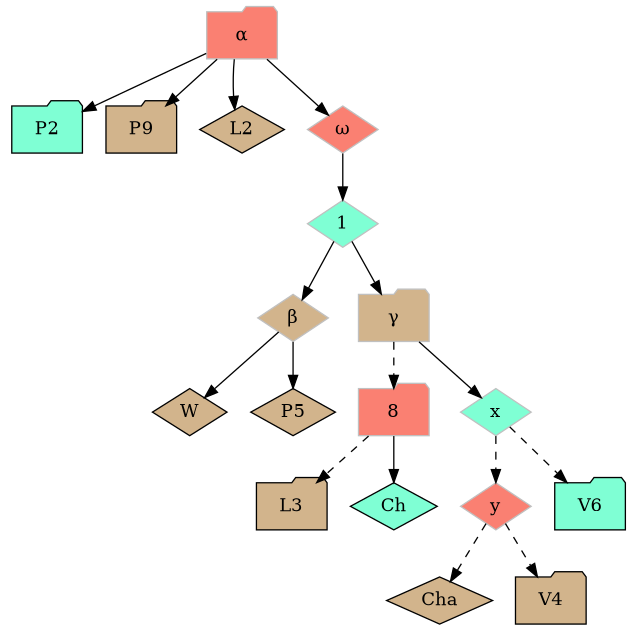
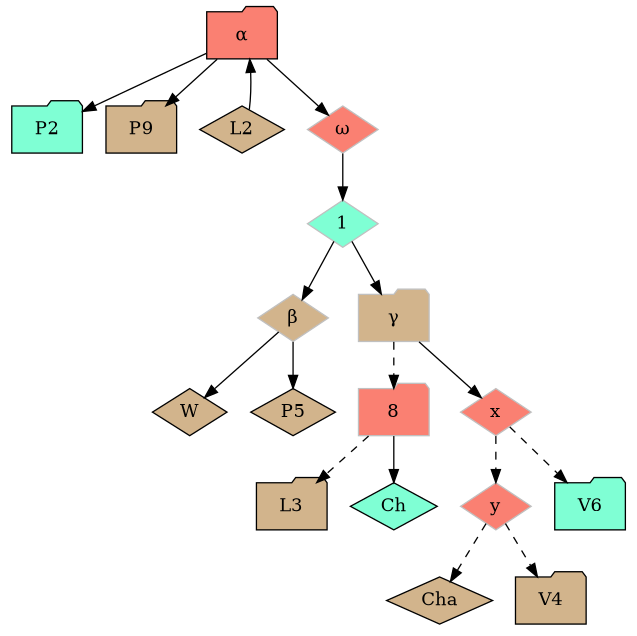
node "α": color grey -> black
edge "α" -> "L2": reversed
node "x": fillcolor aquamarine -> salmon
